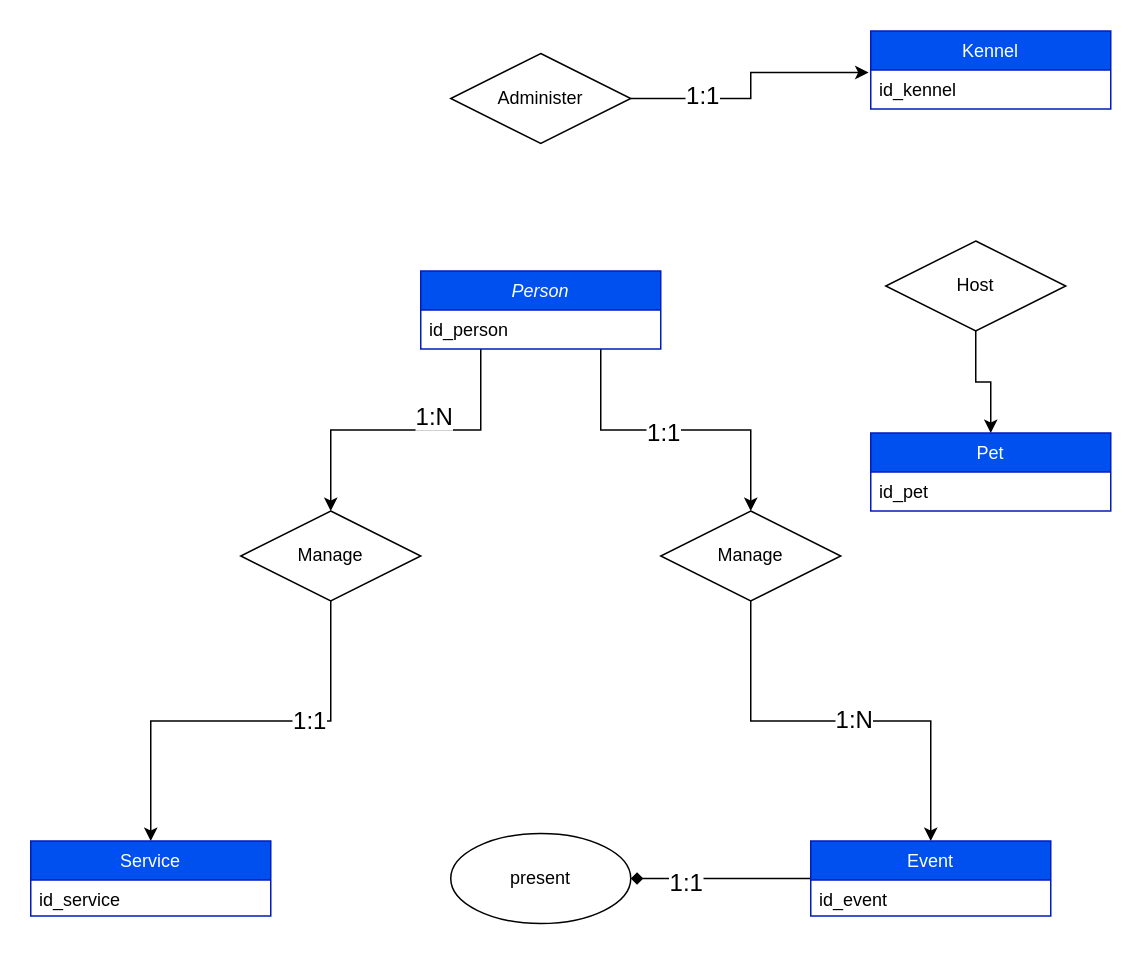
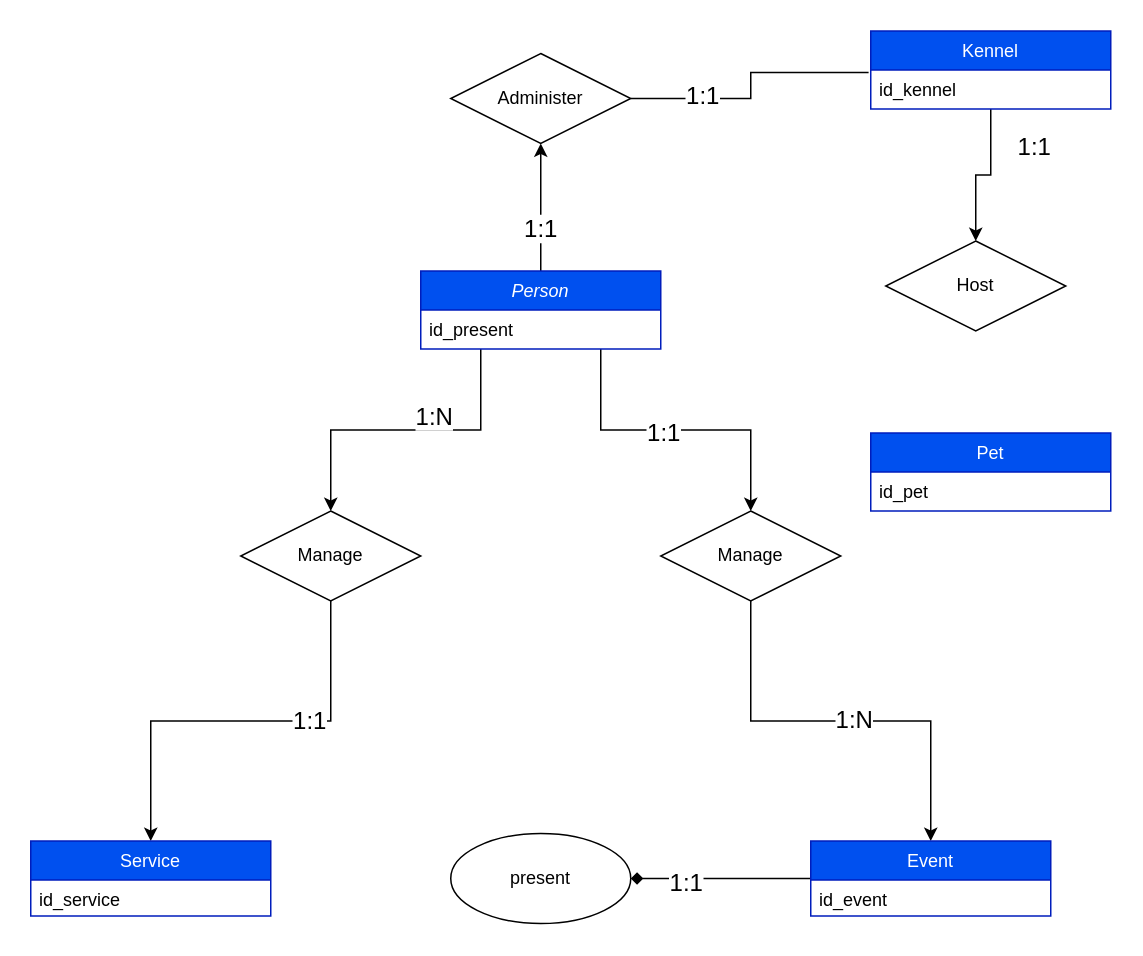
edge "Administer" -> "id_kennel": arrowhead classic -> none
edge "Kennel" -> "Host": added, label "1:1"
edge "Person" -> "Administer": added, label "1:1"
node "id_person": label "id_person" -> "id_present"
edge "Host" -> "Pet": removed
